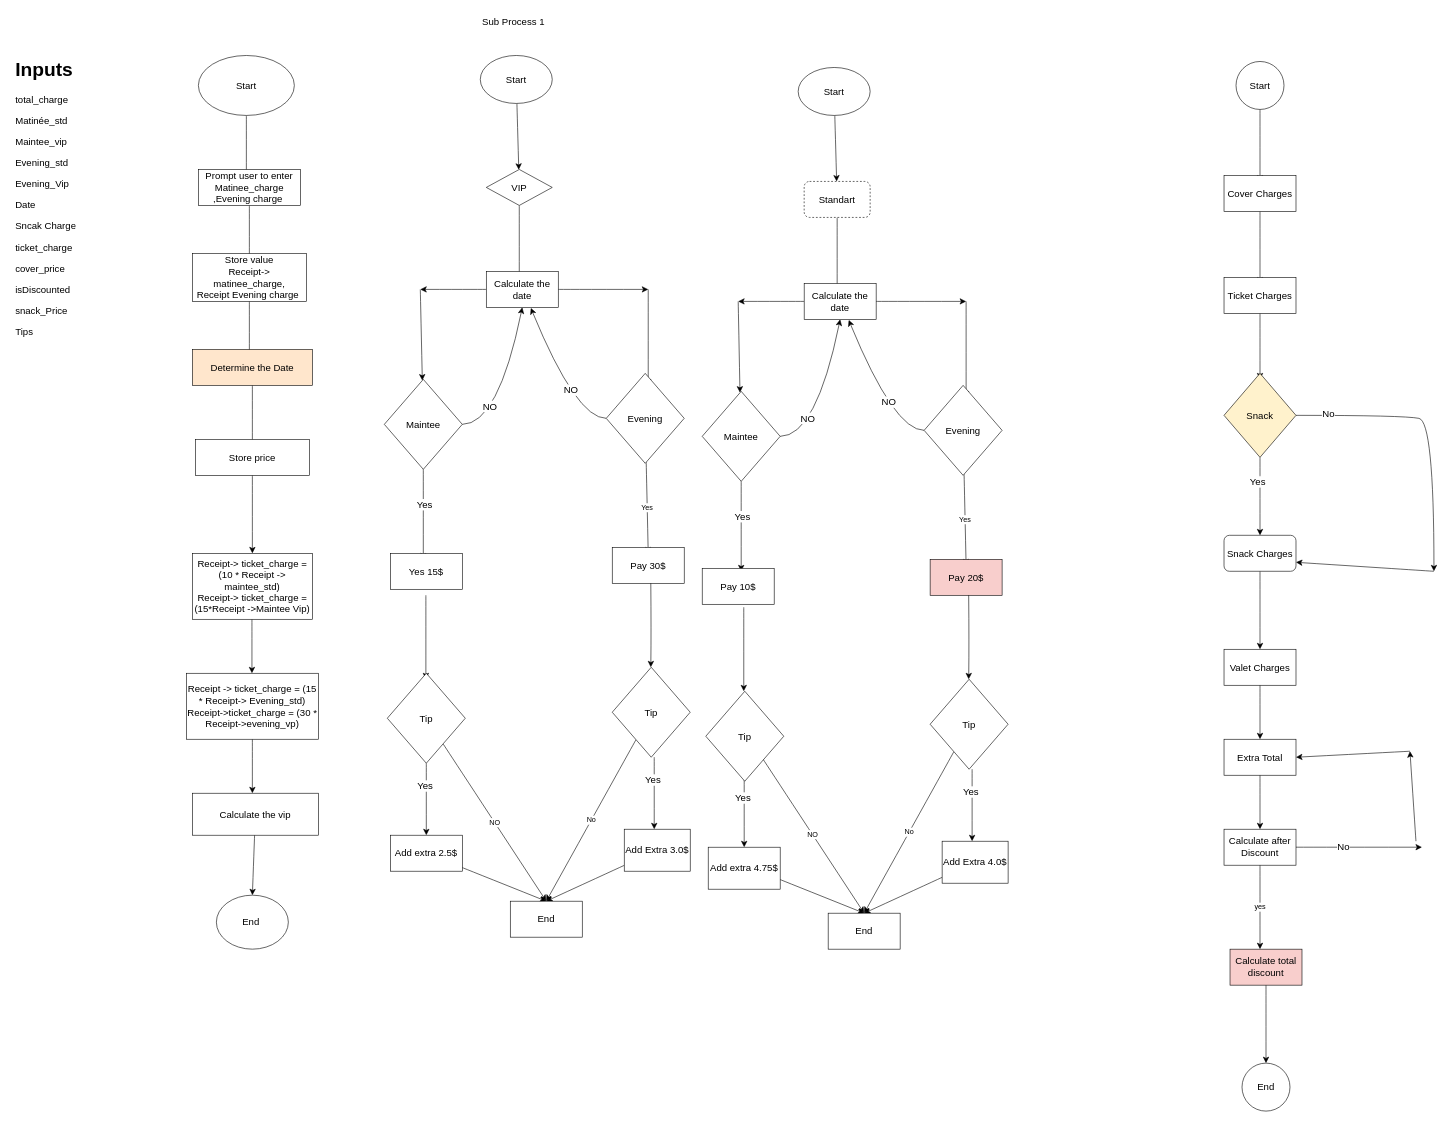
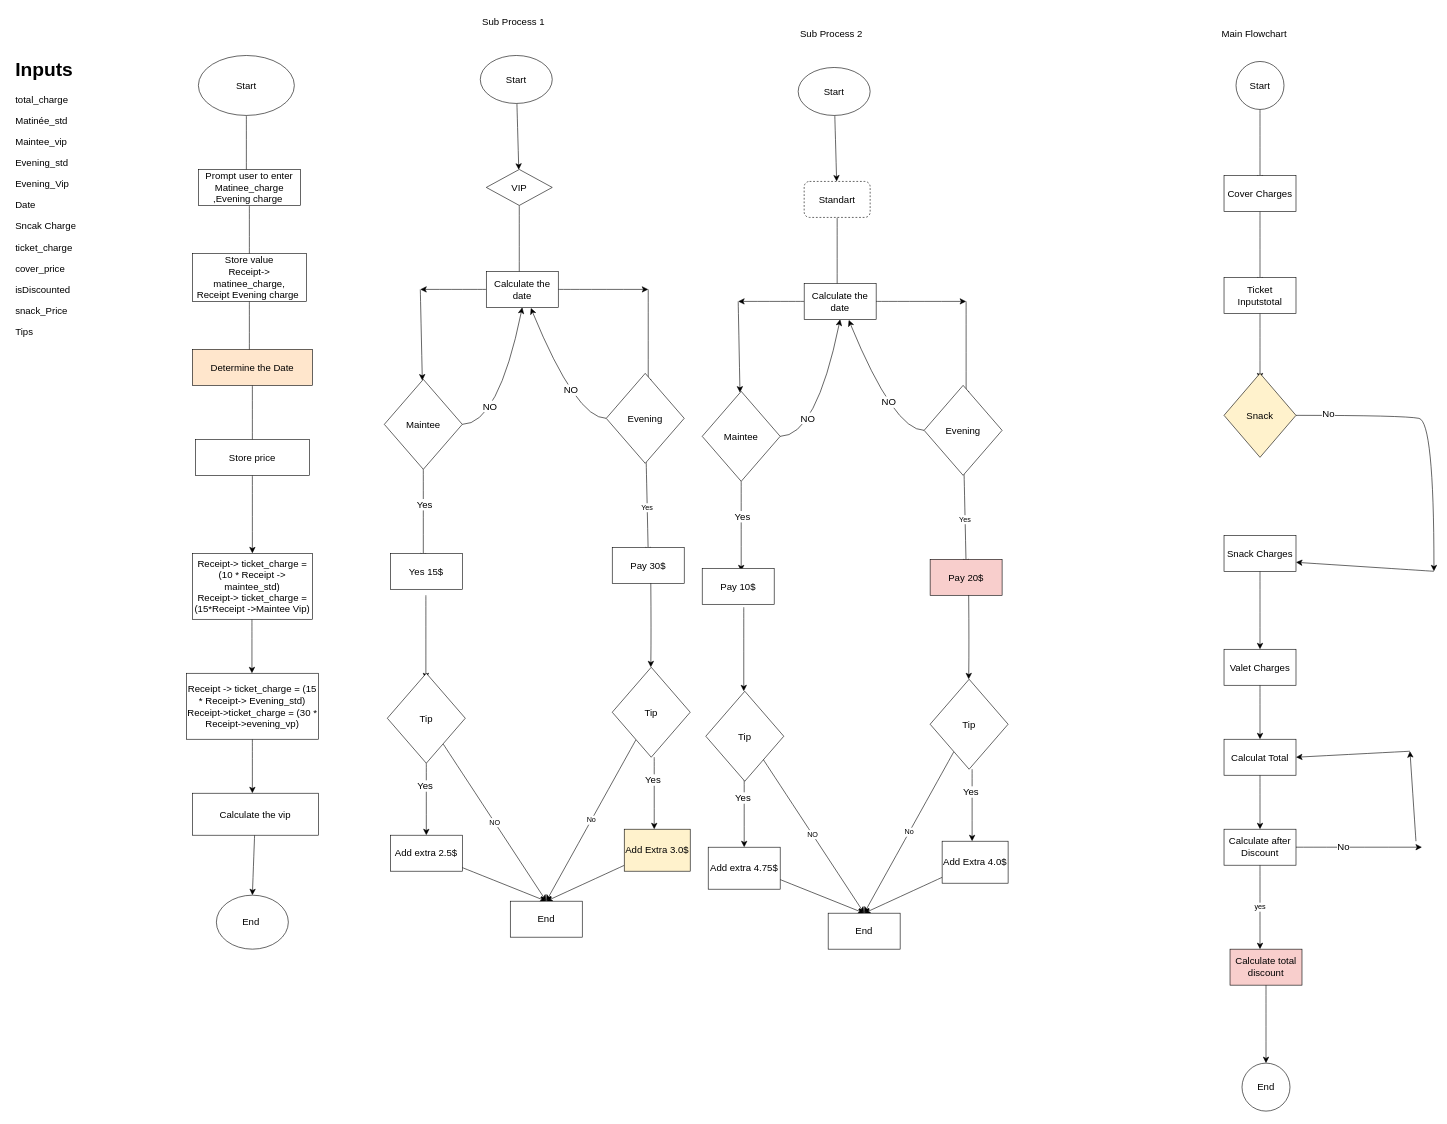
node "Sub Process 2": added
node "Main Flowchart": added
node "Ticket Charges": label "Ticket Charges" -> "Ticket Inputstotal"
edge "Snack" -> "Snack Charges": removed, label "Yes"
node "Snack Charges": shape rounded rectangle -> rectangle
node "Extra Total": label "Extra Total" -> "Calculat Total"
node "Add Extra 3.0$": fillcolor #ffffff -> #fff2cc
